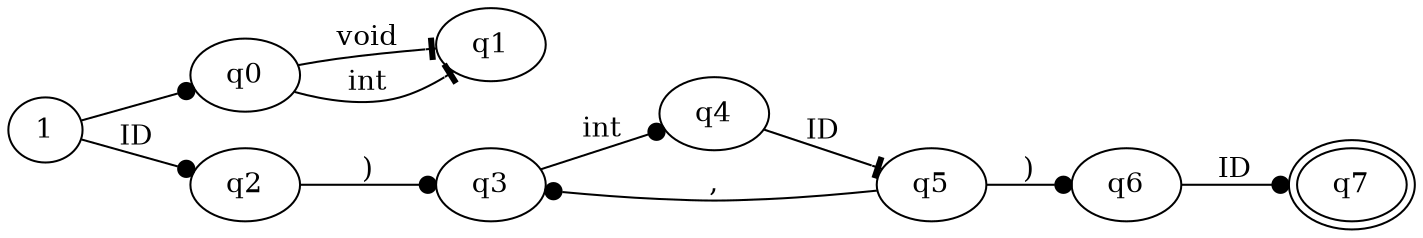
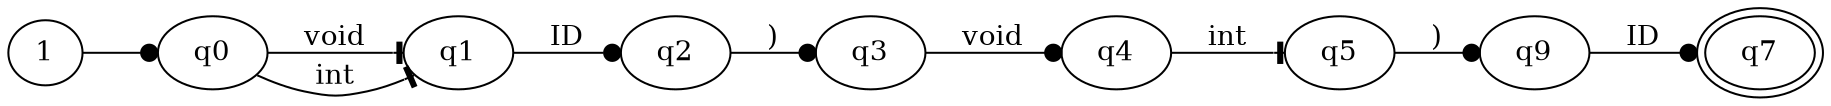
edge "q3" -> "q4": label "int" -> "void"
edge "q4" -> "q5": label "ID" -> "int"
edge "1" -> "q2": now "q1" -> "q2"
node "q6": label "q6" -> "q9"
edge "q5" -> "q3": removed, label ","
